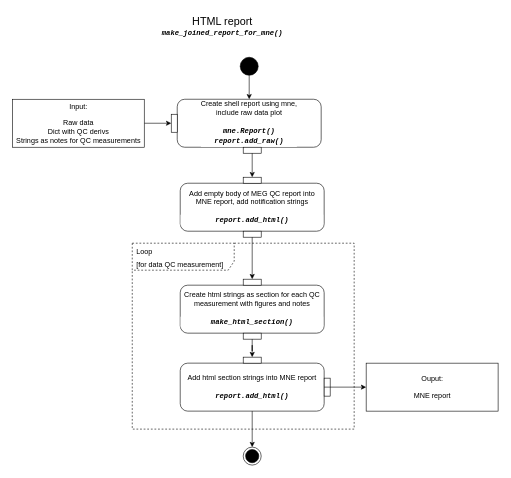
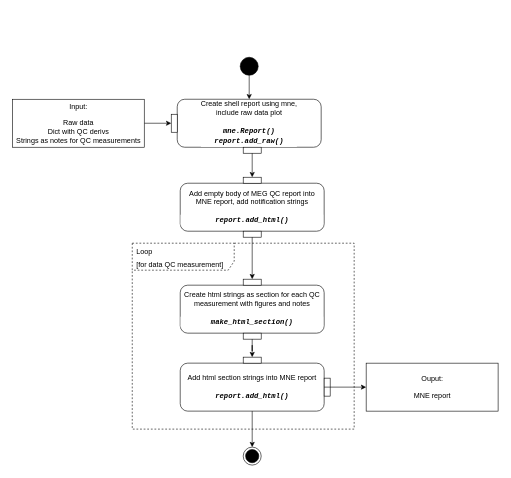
node "HTML report make_joined_report_for_mne()": removed
